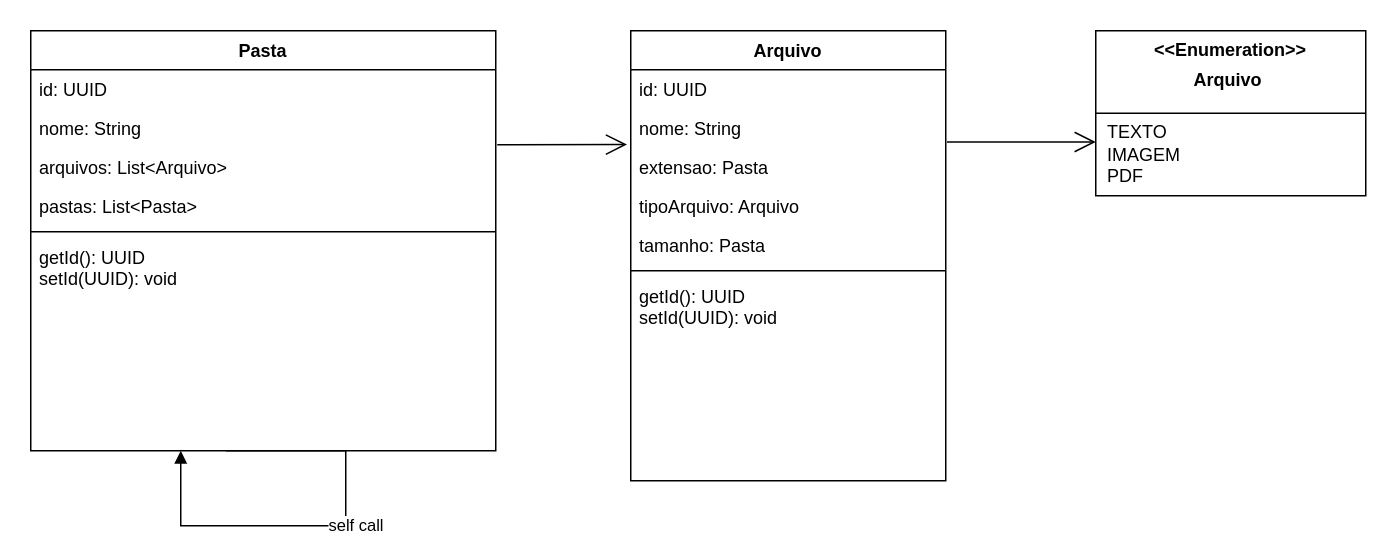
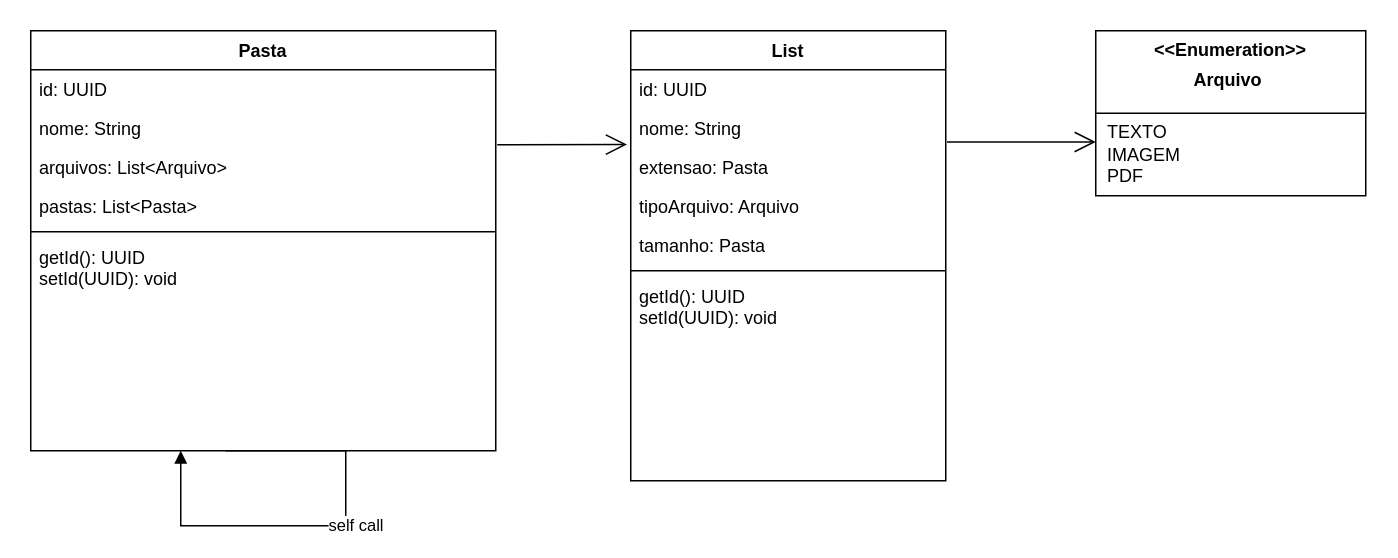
node "Arquivo": label "Arquivo" -> "List"
